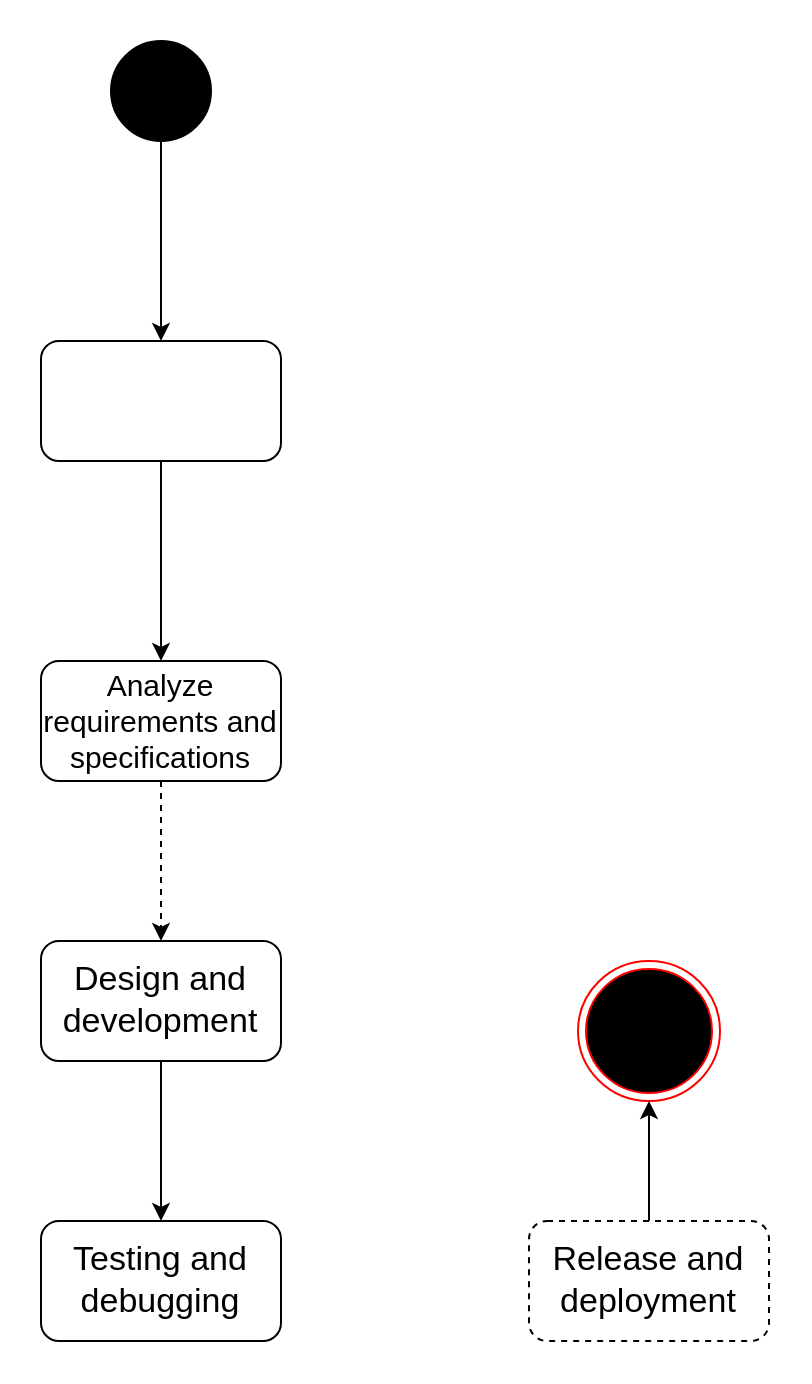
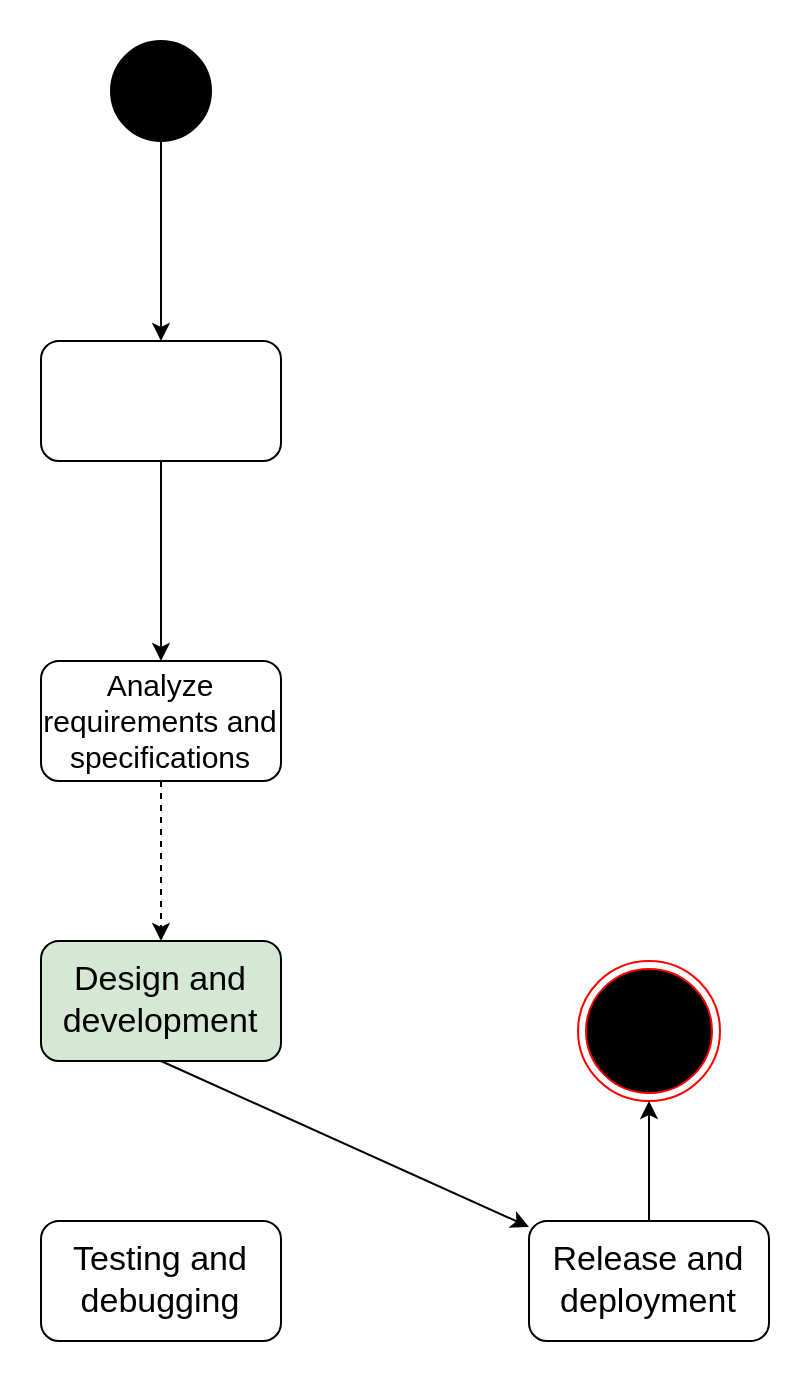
node "Design and development": fillcolor #ffffff -> #d5e8d4
edge "Design and development" -> "Testing and debugging": now "Design and development" -> "Release and deployment"
node "Release and deployment": style dashed -> solid
